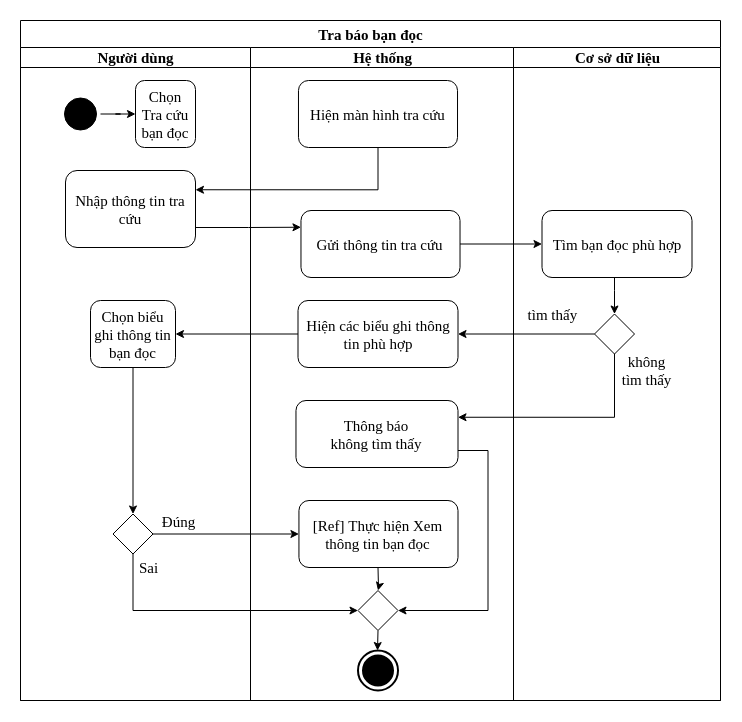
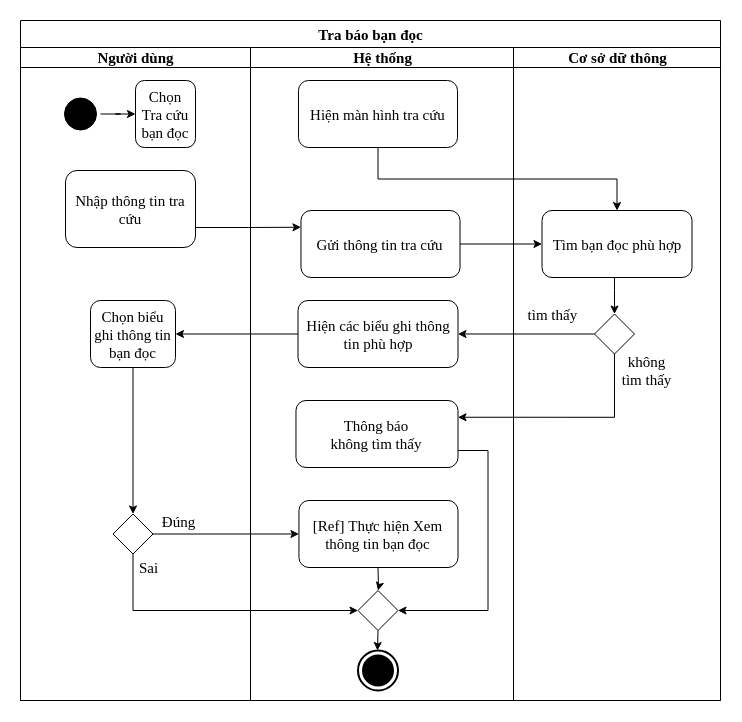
node "Cơ sở dữ liệu": label "Cơ sở dữ liệu" -> "Cơ sở dữ thông"
edge "Hiện màn hình tra cứu" -> "Nhập thông tin tra cứu": now "Hiện màn hình tra cứu" -> "Tìm bạn đọc phù hợp"
